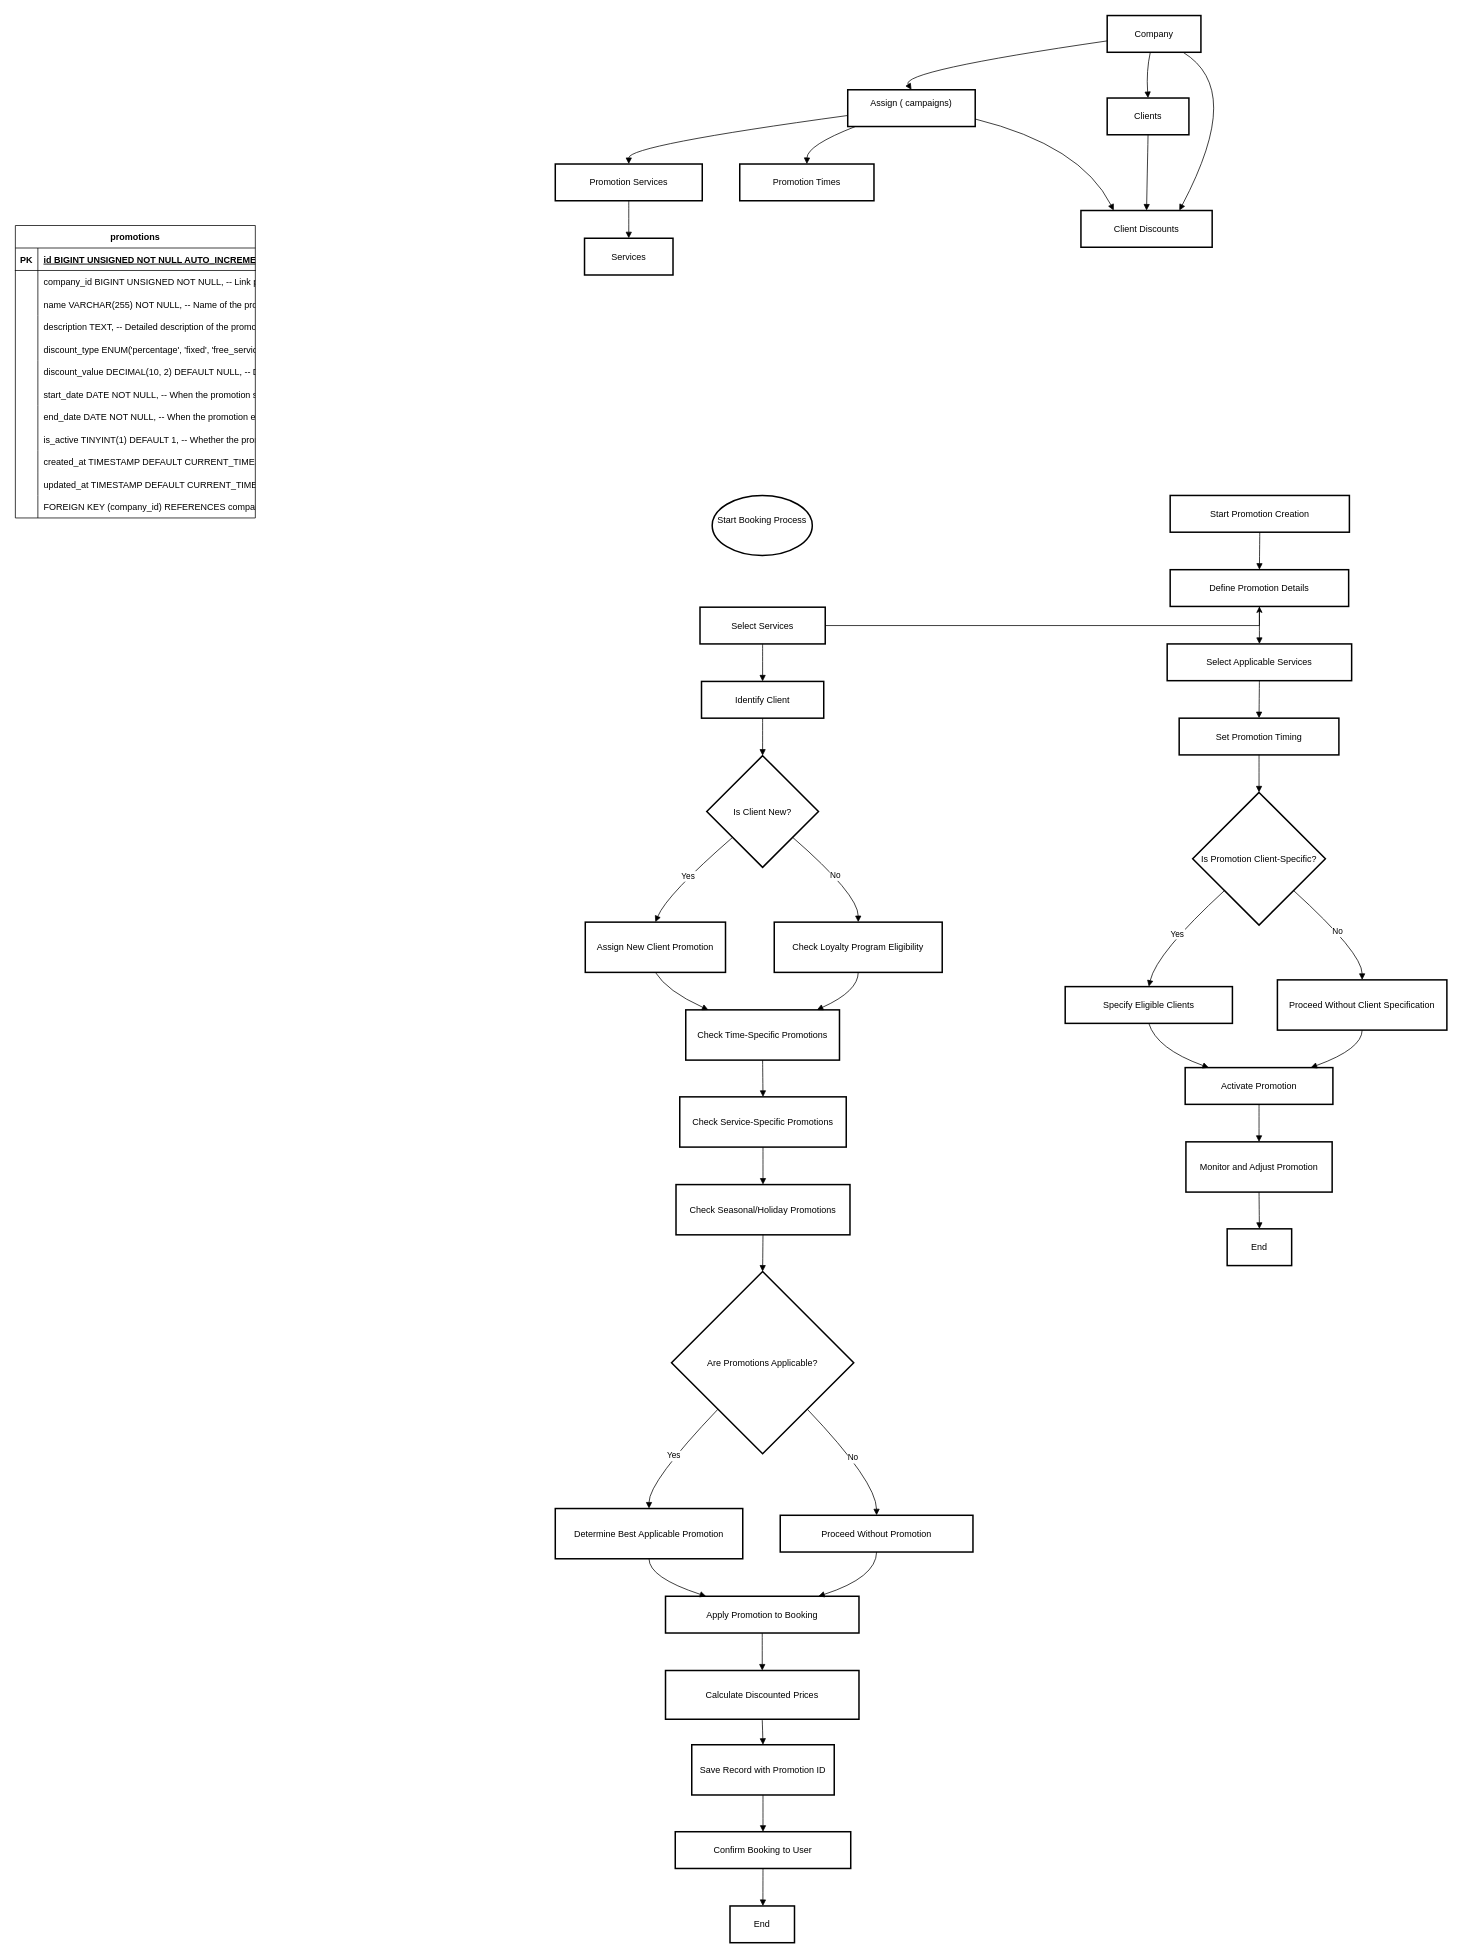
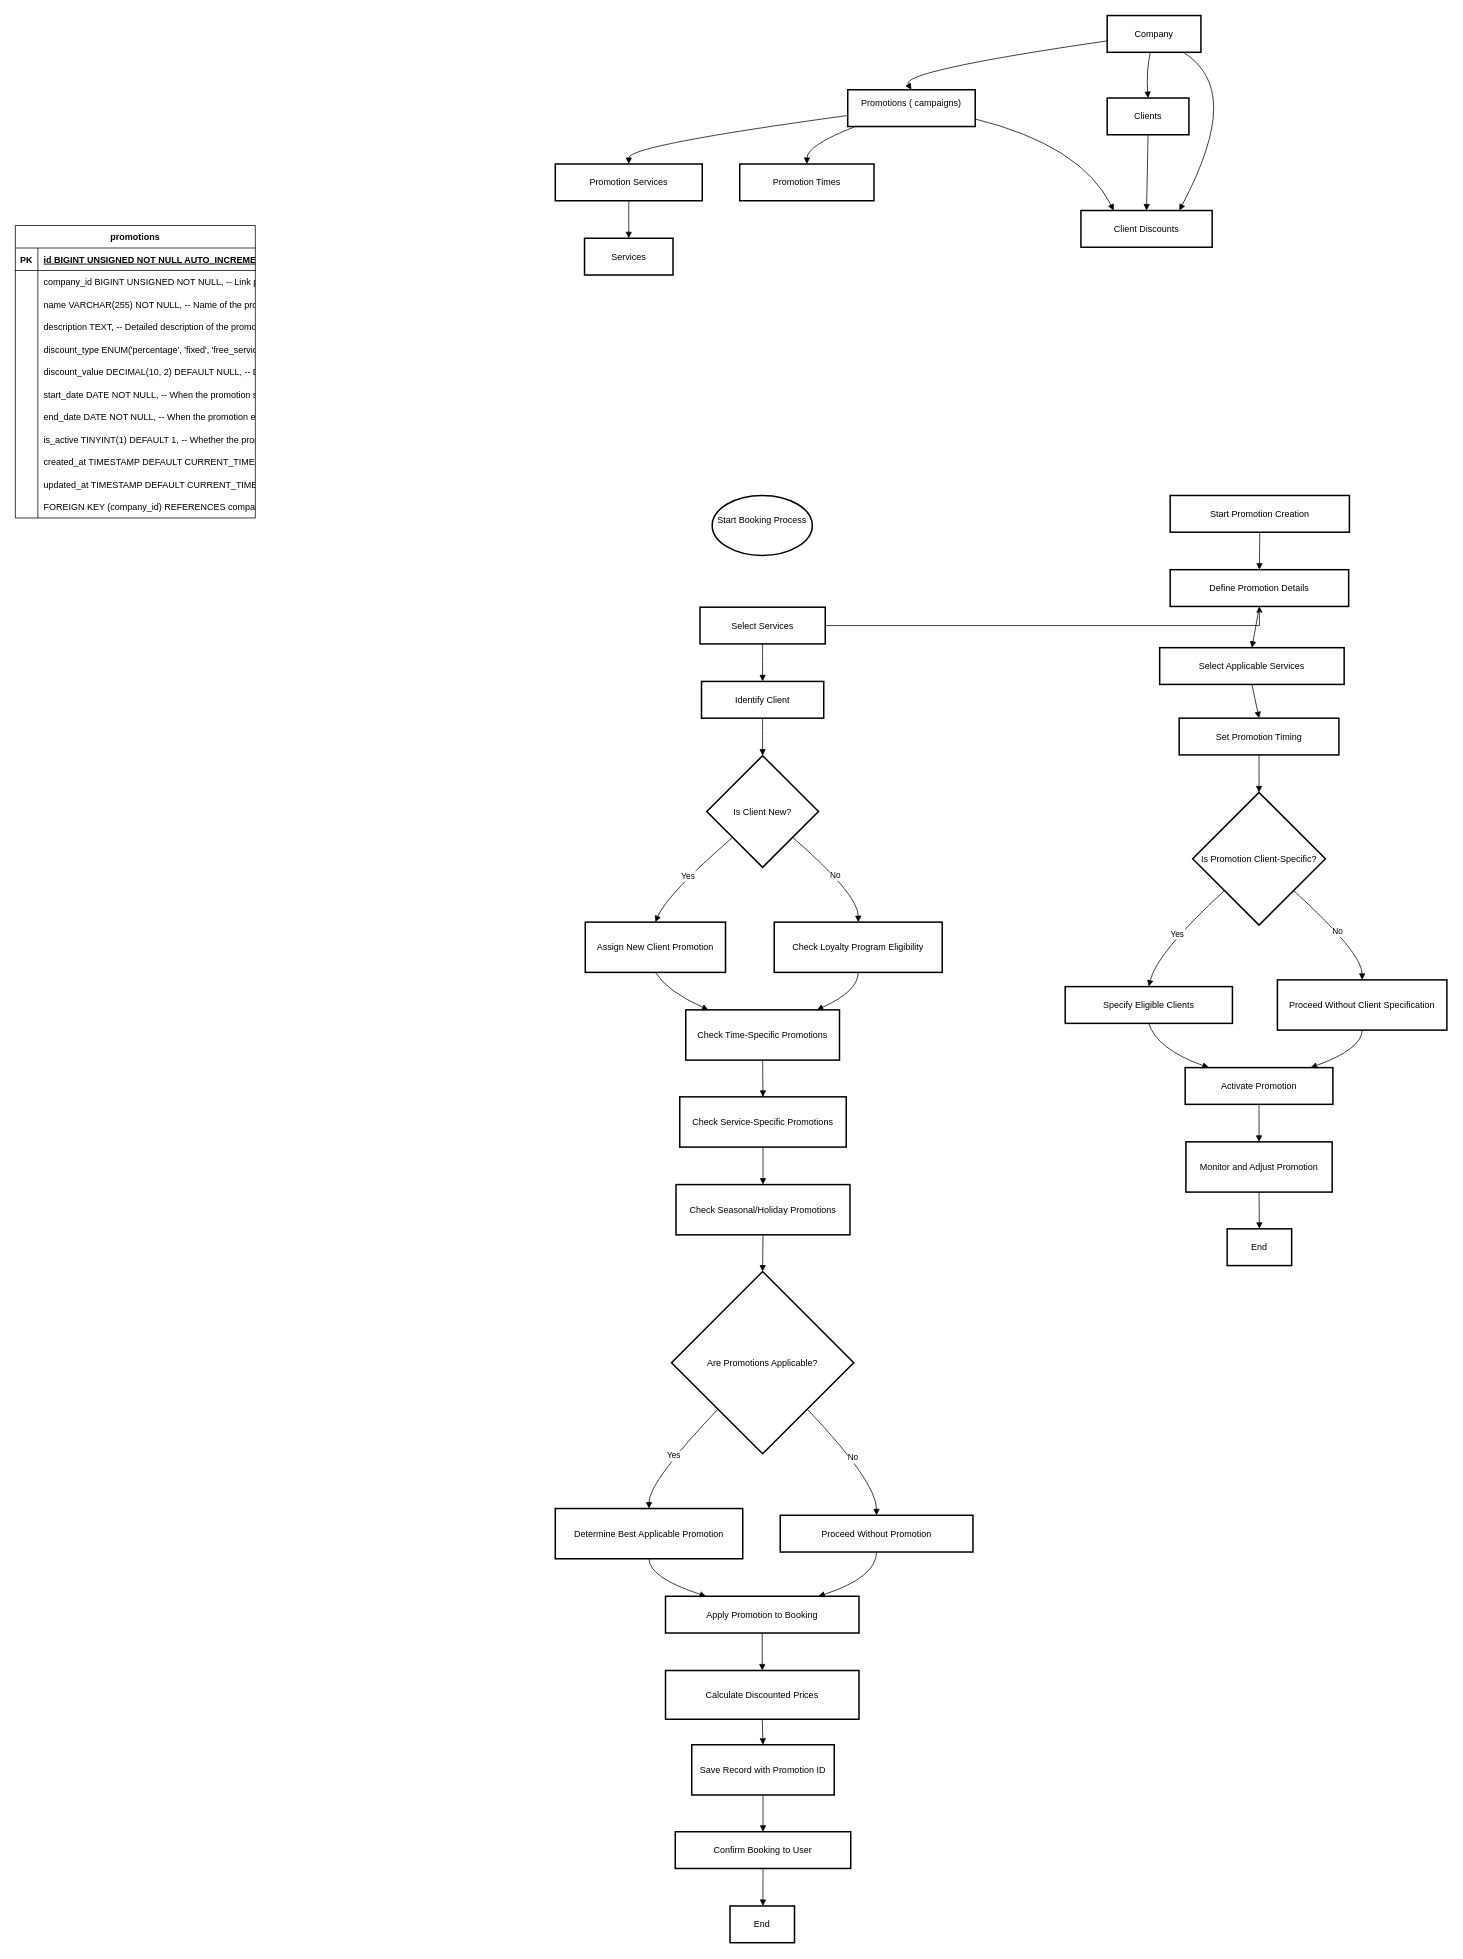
node "Assign ( campaigns)": label "Assign ( campaigns)" -> "Promotions ( campaigns)"
node "Select Applicable Services": moved (1260, 662) -> (1252, 666)
